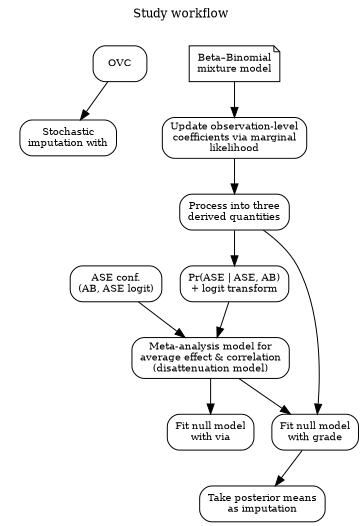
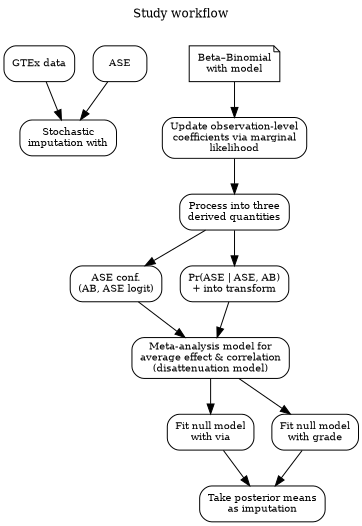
node "GTEx data": added
node "OVC": label "OVC" -> "ASE"
node "Beta–Binomial mixture model": label "Beta–Binomial mixture model" -> "Beta–Binomial with model"
node "Pr(ASE | ASE, AB) + logit transform": label "Pr(ASE | ASE, AB) + logit transform" -> "Pr(ASE | ASE, AB) + into transform"
edge "Process into three derived quantities" -> "Fit null model with grade": now "Process into three derived quantities" -> "ASE conf. (AB, ASE logit)"
edge "Fit null model with via" -> "Take posterior means as imputation": added
